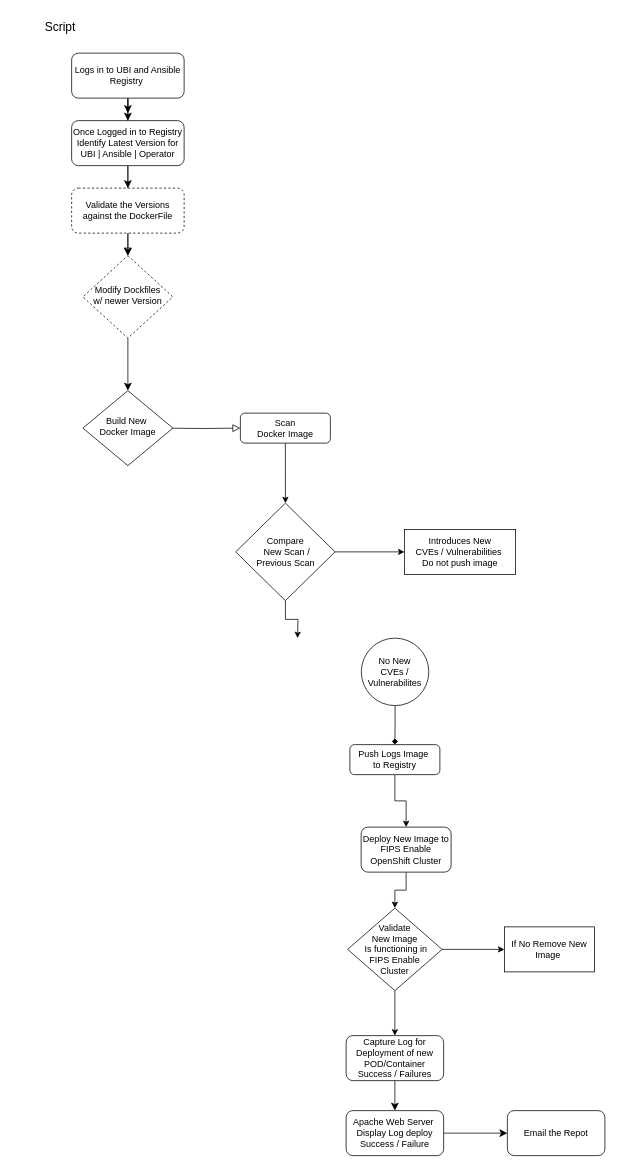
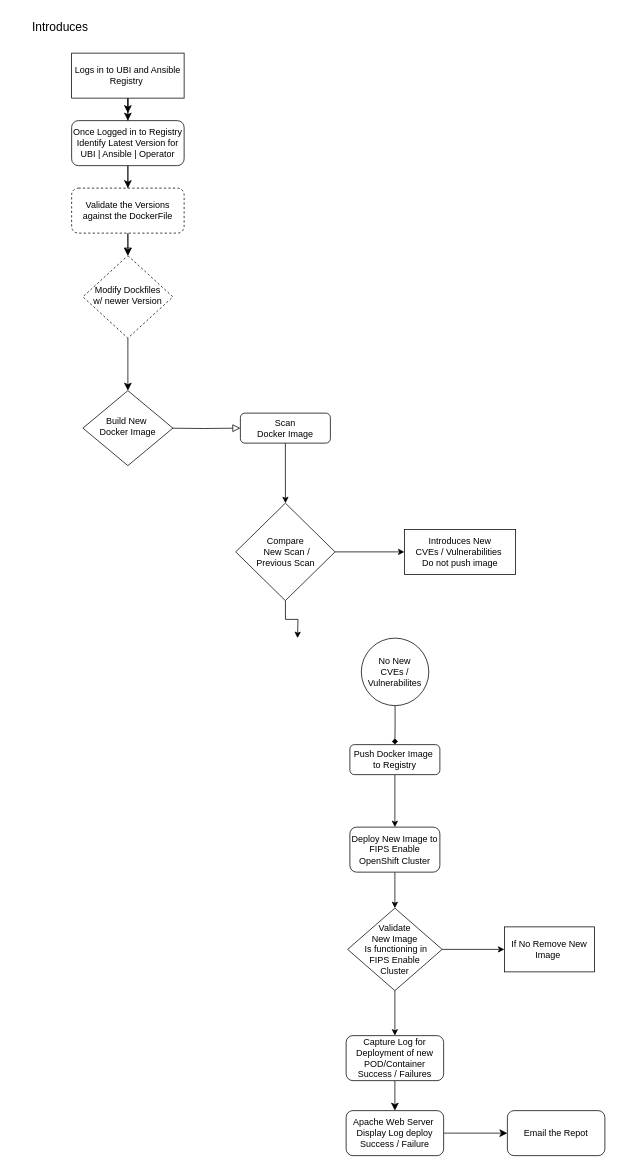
node "Script": label "Script" -> "Introduces"
node "Logs in to UBI and Ansible Registry": shape rounded rectangle -> rectangle
node "Push Logs Image to Registry": label "Push Logs Image to Registry" -> "Push Docker Image to Registry"
node "Deploy New Image to FIPS Enable OpenShift Cluster": moved (406, 849) -> (395, 849)
